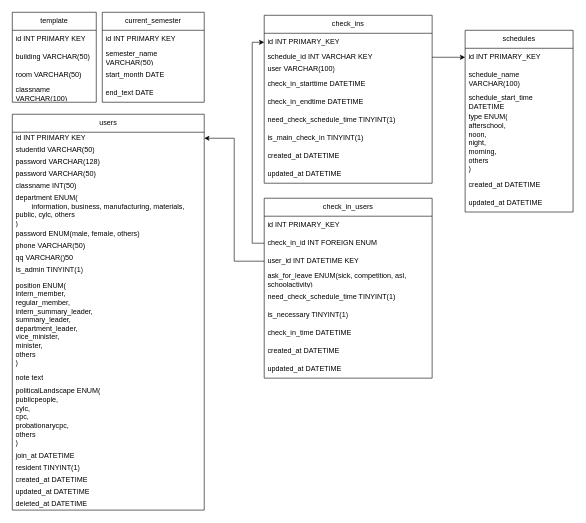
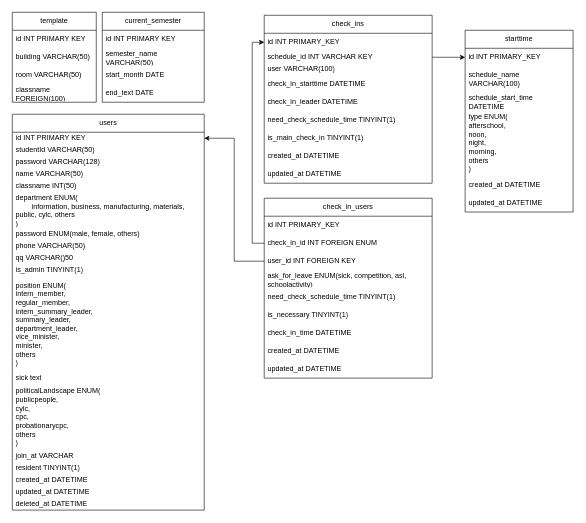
node "schedules": label "schedules" -> "starttime"
node "classname VARCHAR(100)": label "classname VARCHAR(100)" -> "classname FOREIGN(100)"
node "check_in_endtime DATETIME": label "check_in_endtime DATETIME" -> "check_in_leader DATETIME"
node "password VARCHAR(50)": label "password VARCHAR(50)" -> "name VARCHAR(50)"
node "user_id INT DATETIME KEY": label "user_id INT DATETIME KEY" -> "user_id INT FOREIGN KEY"
node "note text": label "note text" -> "sick text"
node "join_at DATETIME": label "join_at DATETIME" -> "join_at VARCHAR"
